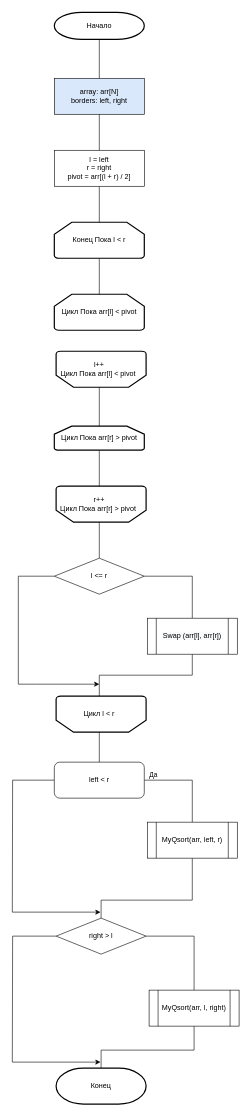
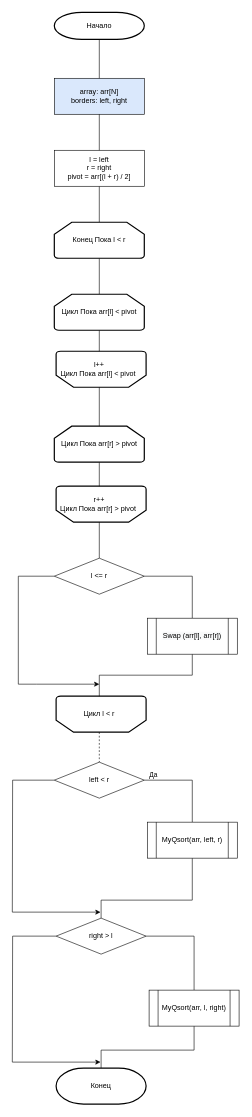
edge "Цикл Пока arr[l] < pivot" -- "l++ Цикл Пока arr[l] < pivot": added
node "Цикл Пока arr[r] > pivot": size 90x24 -> 90x36
edge "Цикл l < r" -- "left < r": style solid -> dashed
node "left < r": shape rounded rectangle -> diamond
